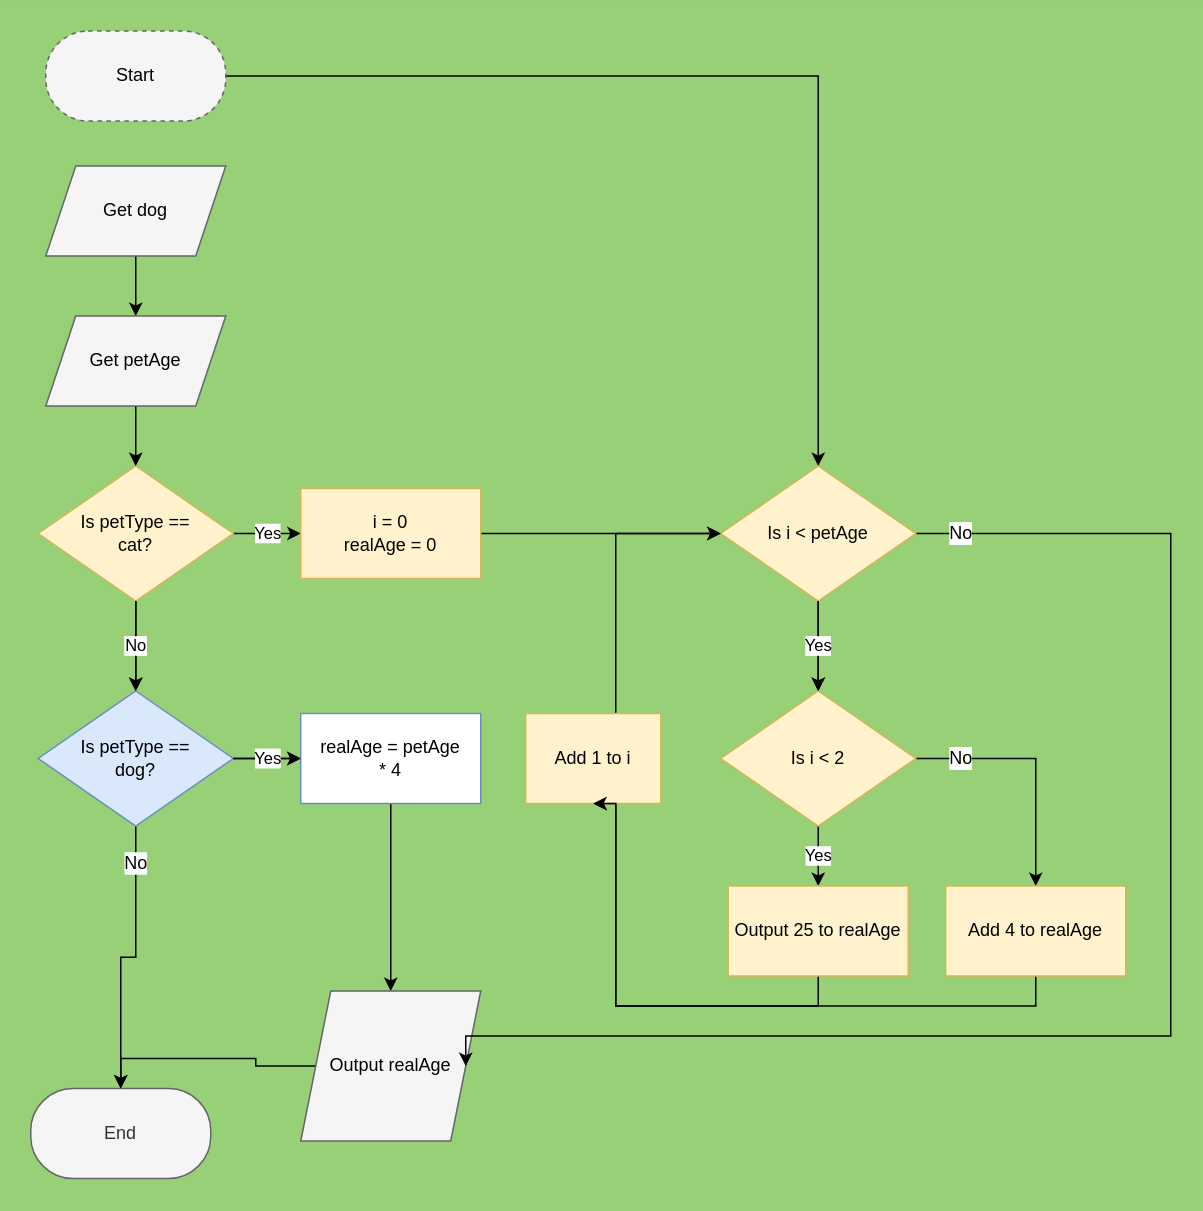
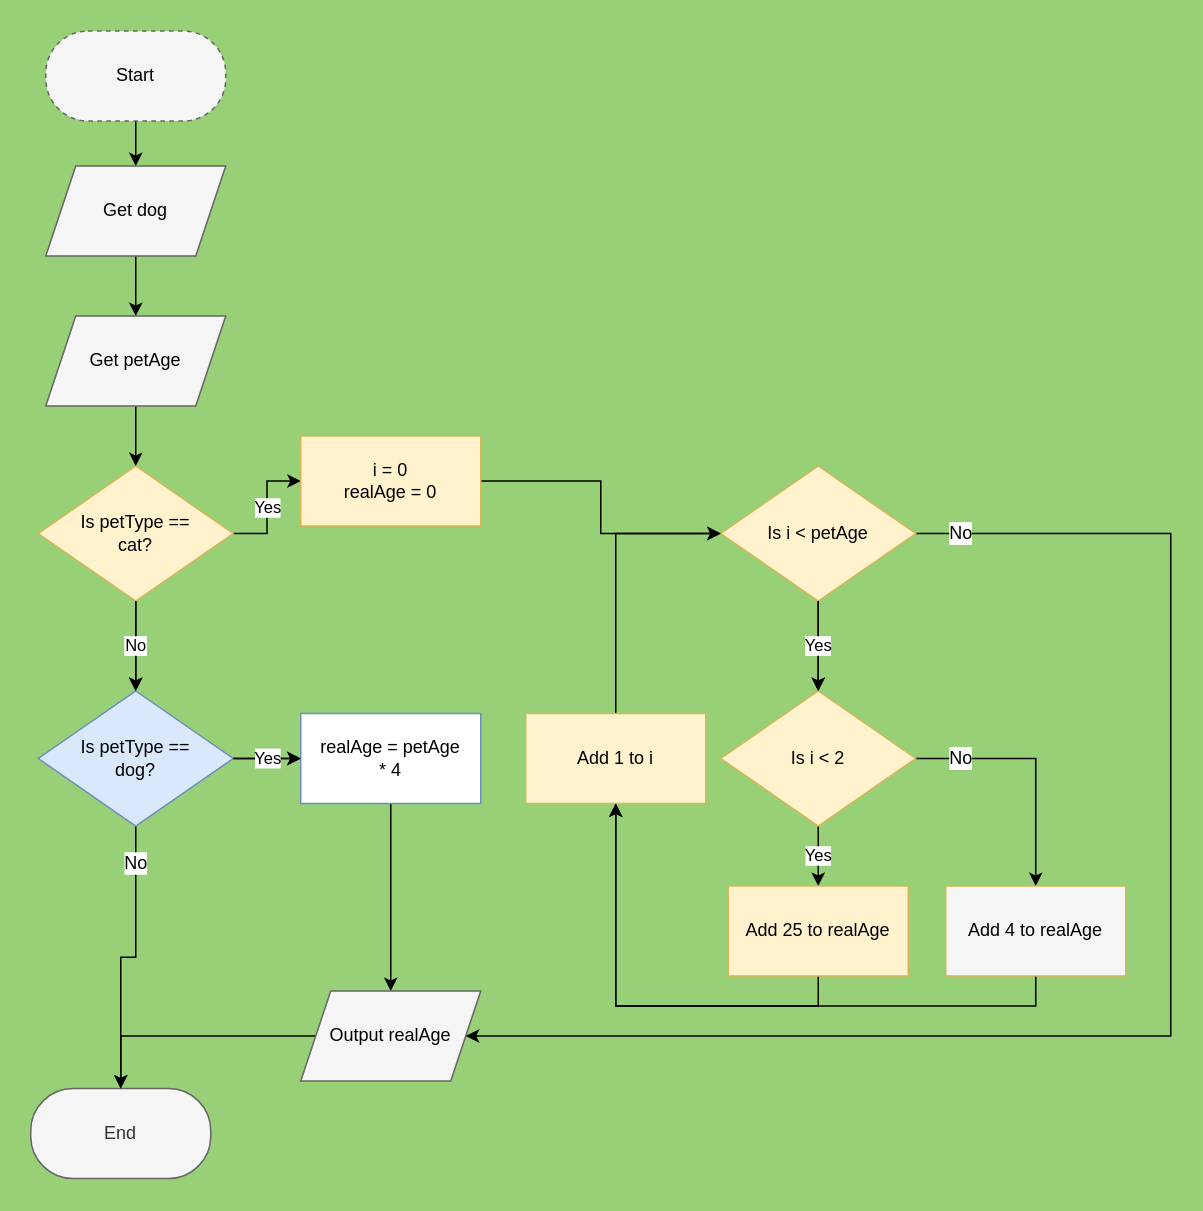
edge "Start" -> "Is i < petAge": now "Start" -> "Get dog"
node "i = 0 realAge = 0": moved (391, 533) -> (391, 481)
node "Add 1 to i": size 135x90 -> 180x90
node "Output 25 to realAge": label "Output 25 to realAge" -> "Add 25 to realAge"
node "Add 4 to realAge": fillcolor #fff2cc -> #f5f5f5
node "Output realAge": size 180x150 -> 180x90
